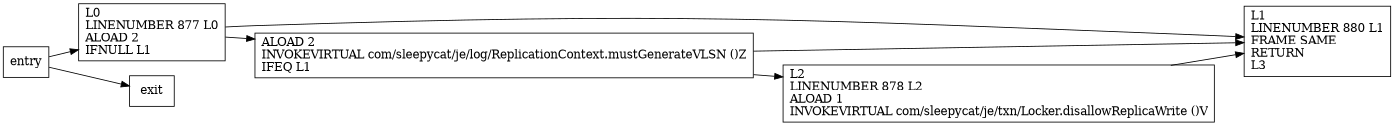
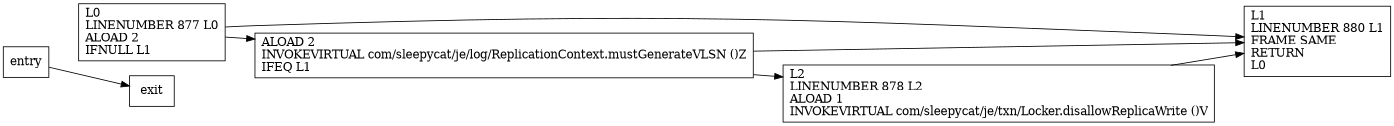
node "L1 LINENUMBER 880 L1 FRAME SAME RETURN L3": label "L1 LINENUMBER 880 L1 FRAME SAME RETURN L3" -> "L1 LINENUMBER 880 L1 FRAME SAME RETURN L0"
edge "entry" -> "L0 LINENUMBER 877 L0 ALOAD 2 IFNULL L1": removed
